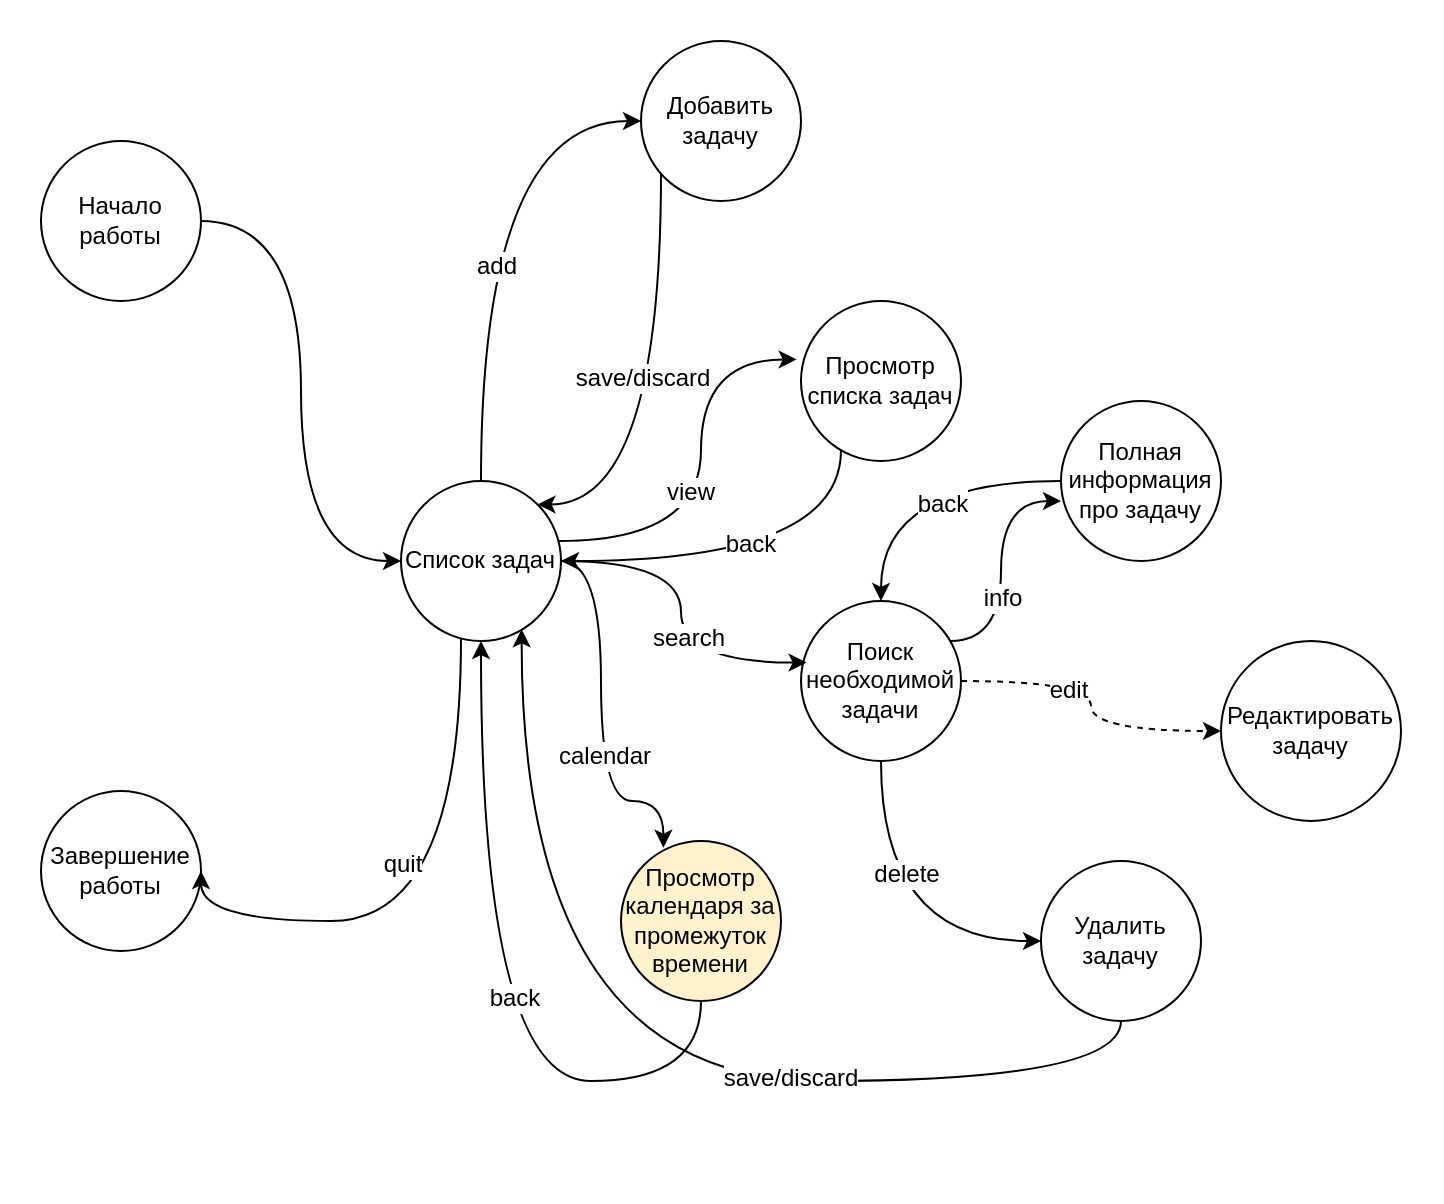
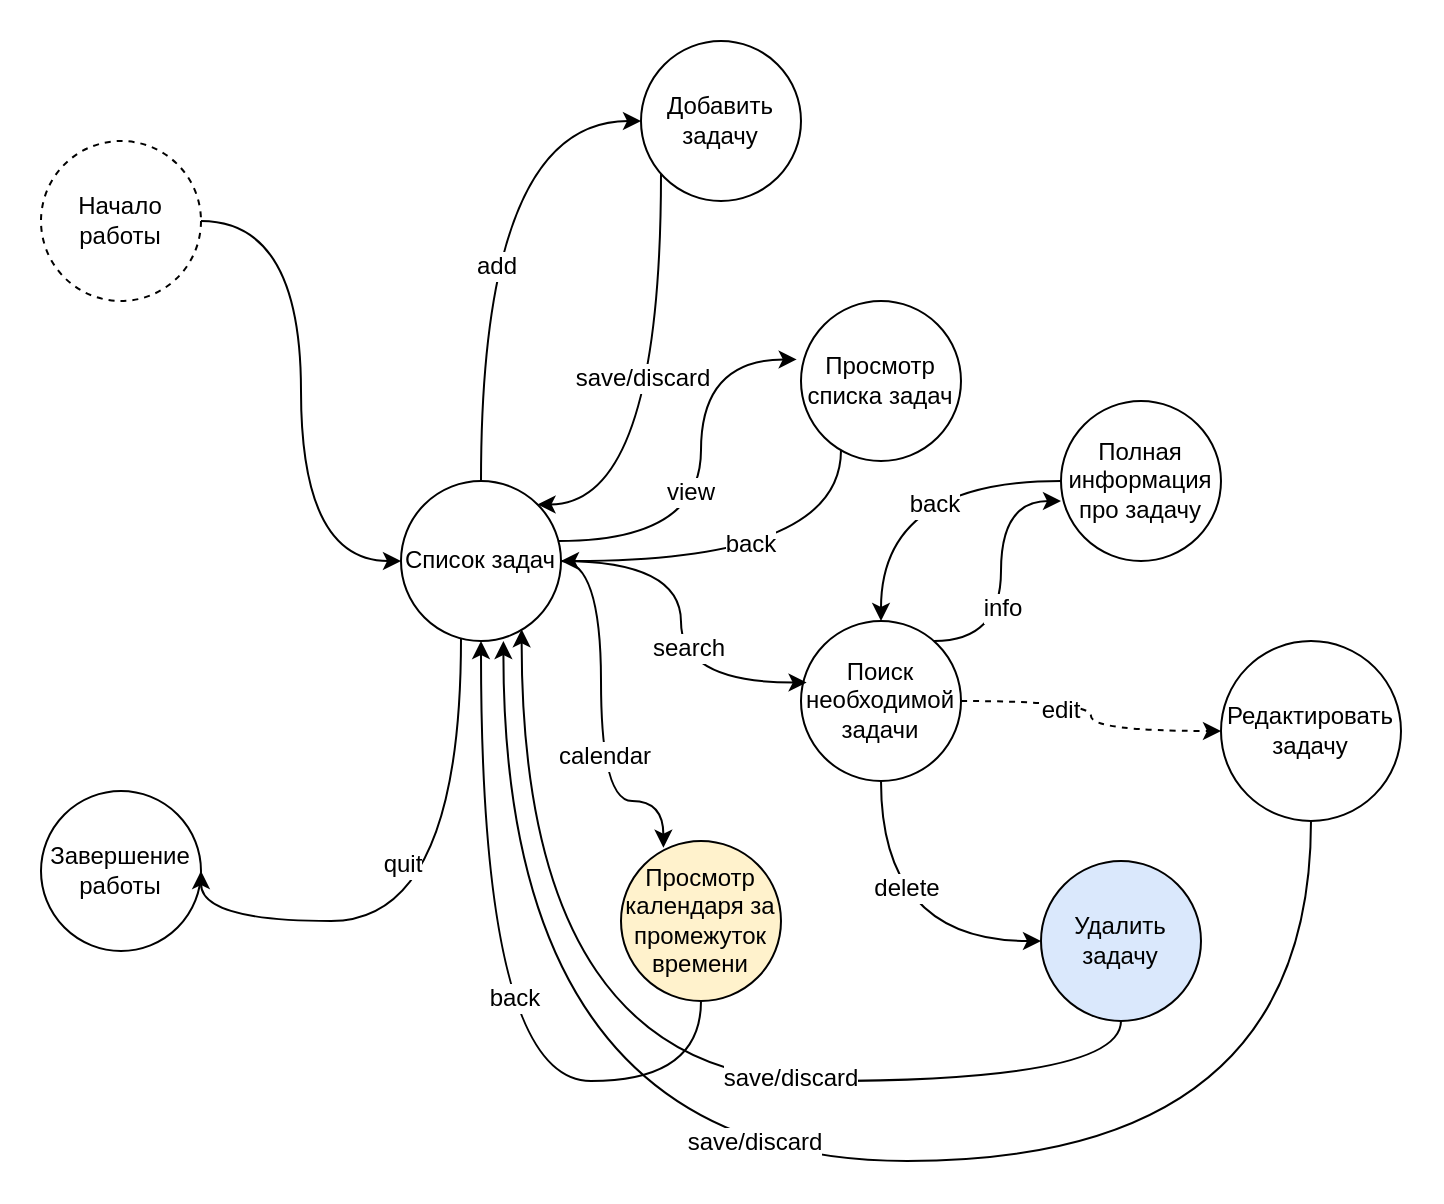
node "Начало работы": style solid -> dashed
node "Поиск необходимой задачи": moved (881, 681) -> (881, 701)
node "Удалить задачу": fillcolor #ffffff -> #dae8fc
edge "Редактировать задачу" -> "Список задач": added, label "save/discard"
